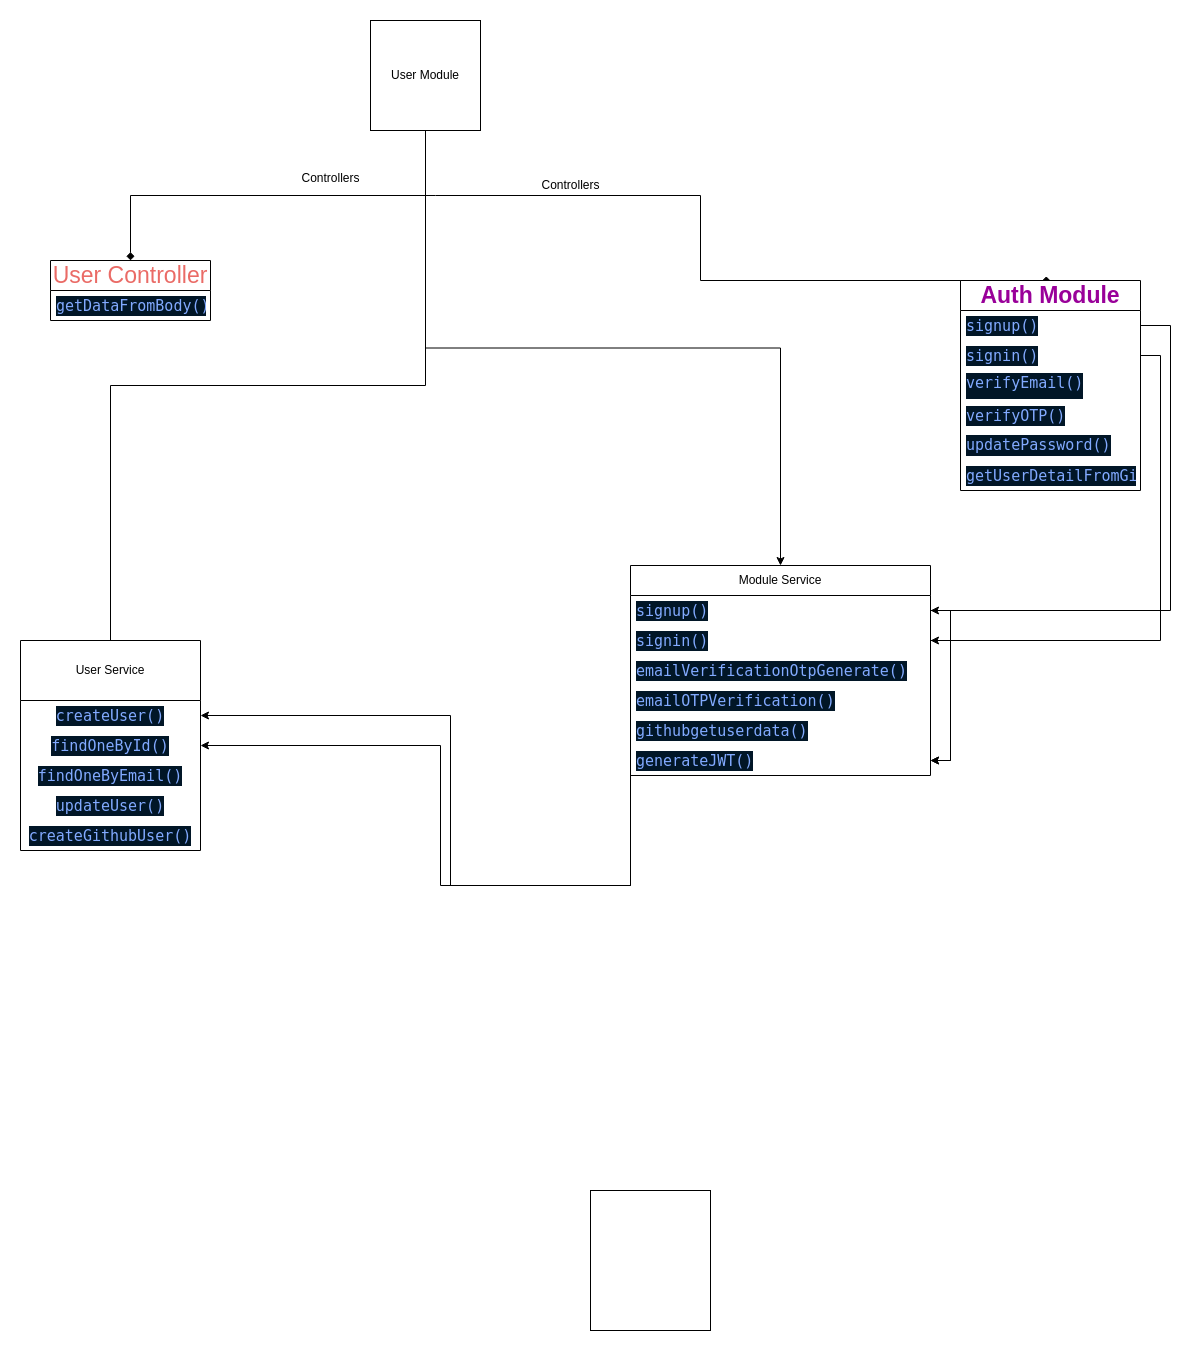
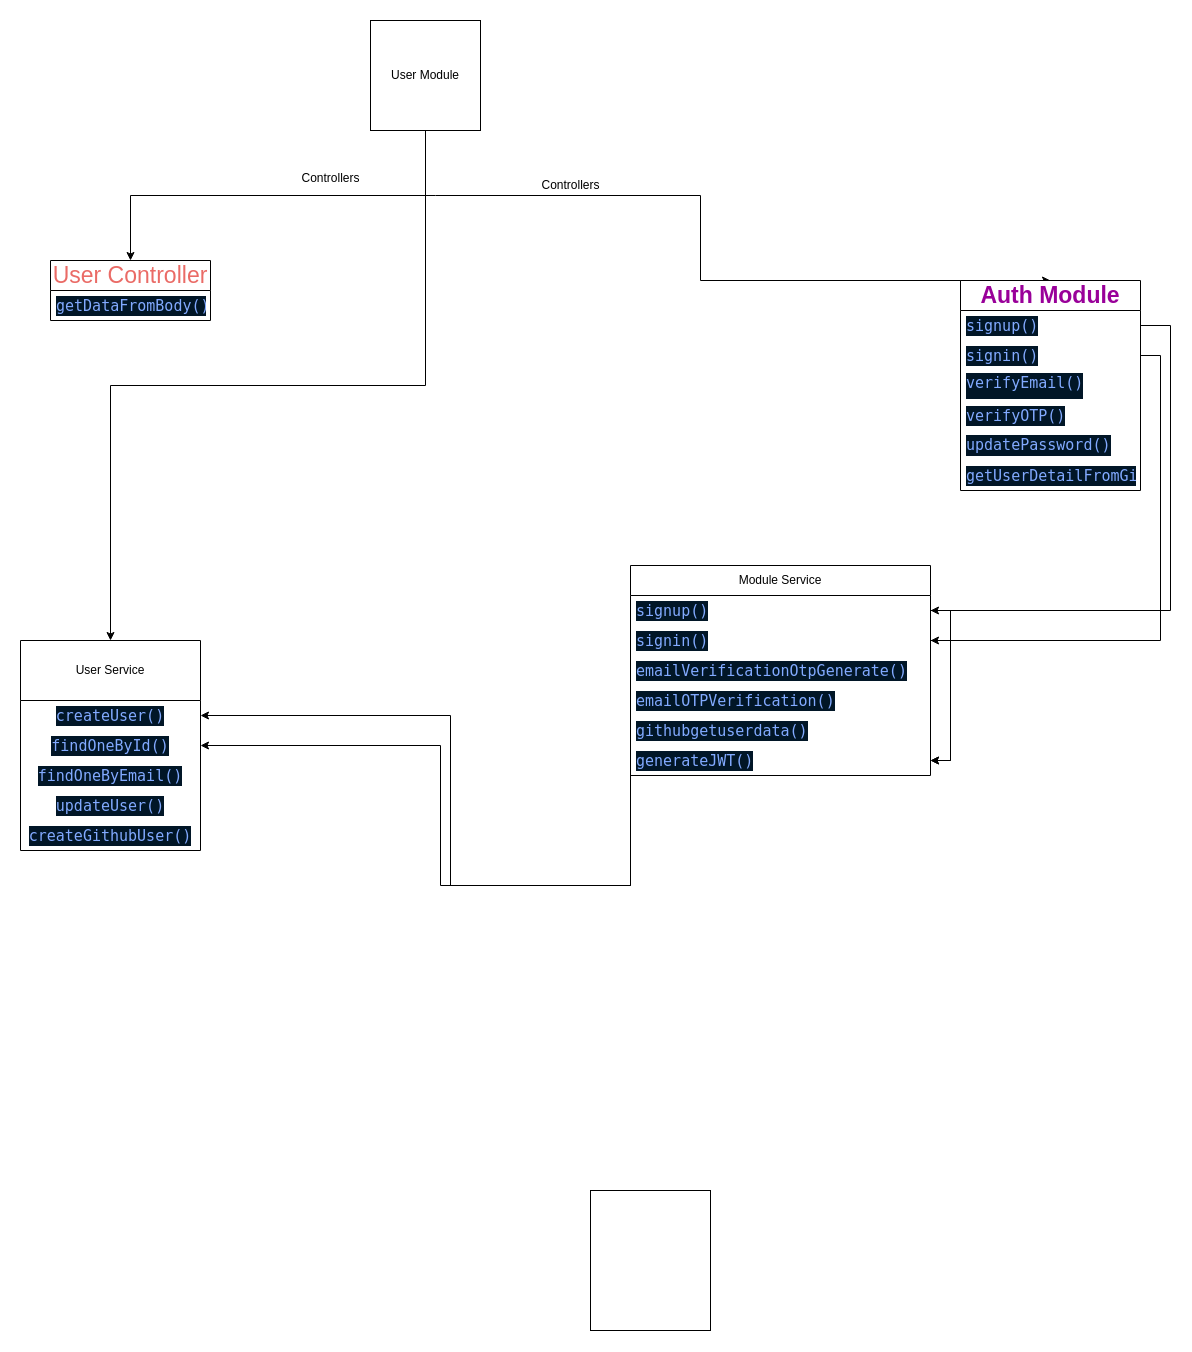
edge "User Module" -> "User Controller": arrowhead diamond -> classic
edge "User Module" -> "Auth Module": arrowhead diamond -> classic
edge "User Module" -> "Module Service": removed
edge "User Module" -- "User Service": arrowhead none -> classic
